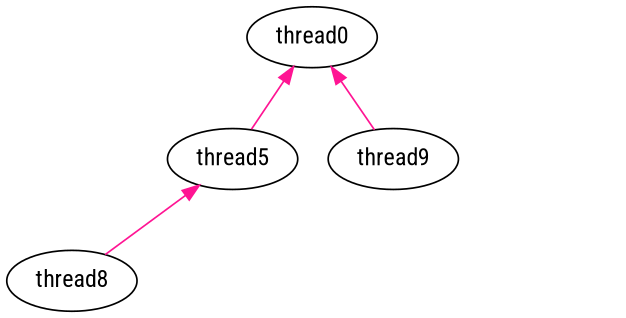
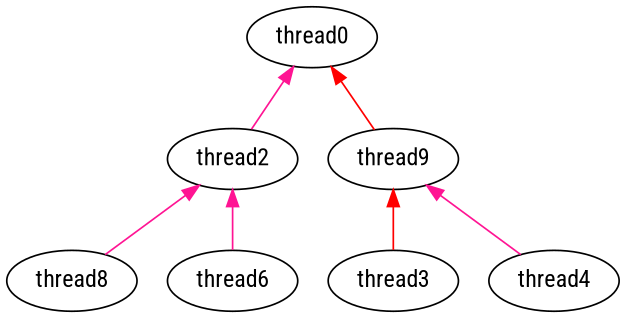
edge "thread9" -> "thread0": color deeppink -> red
node "thread5": label "thread5" -> "thread2"
node "thread6": added
node "thread3": added
node "thread4": added
